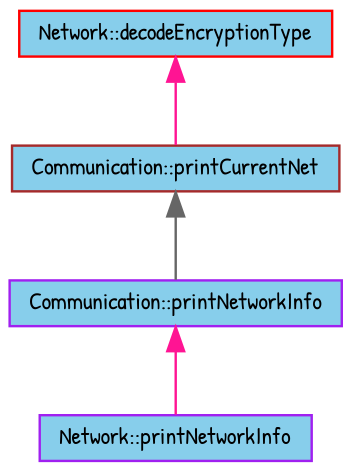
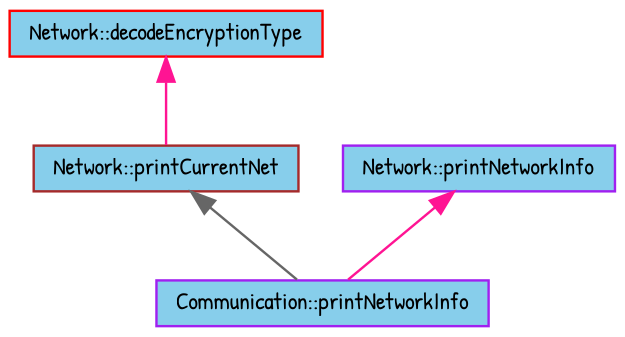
node "Communication::printCurrentNet": label "Communication::printCurrentNet" -> "Network::printCurrentNet"
edge "Network::printNetworkInfo" -> "Communication::printNetworkInfo": reversed
